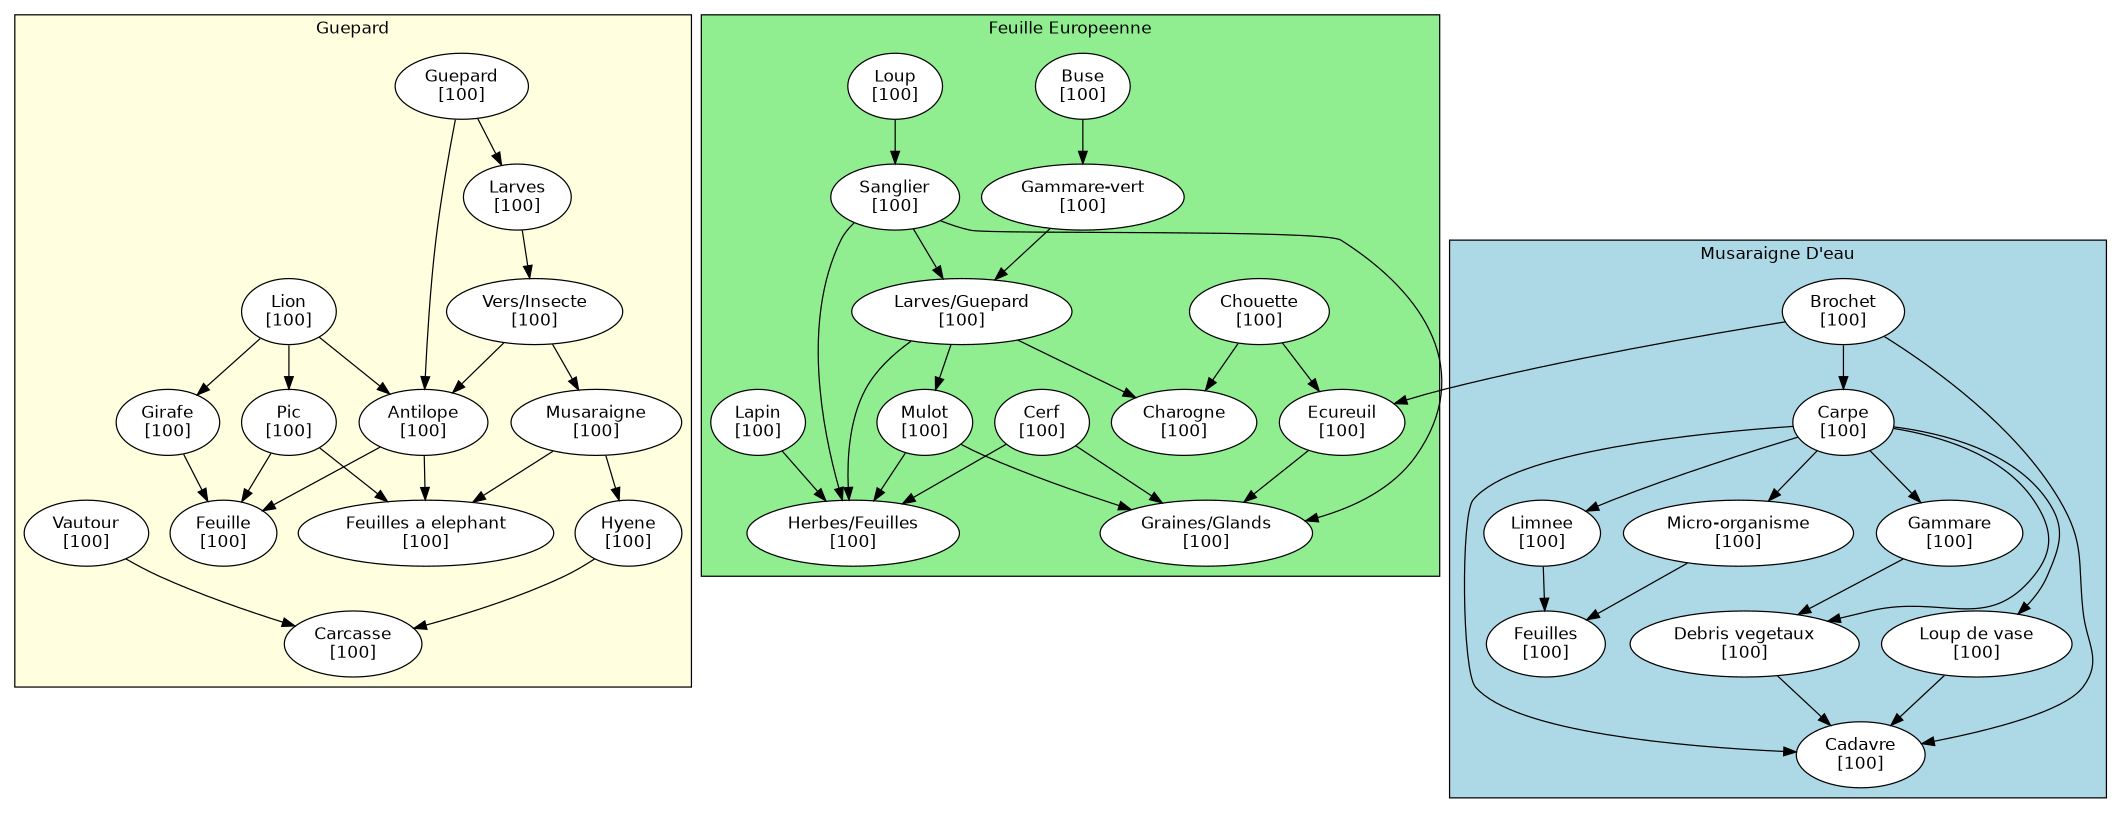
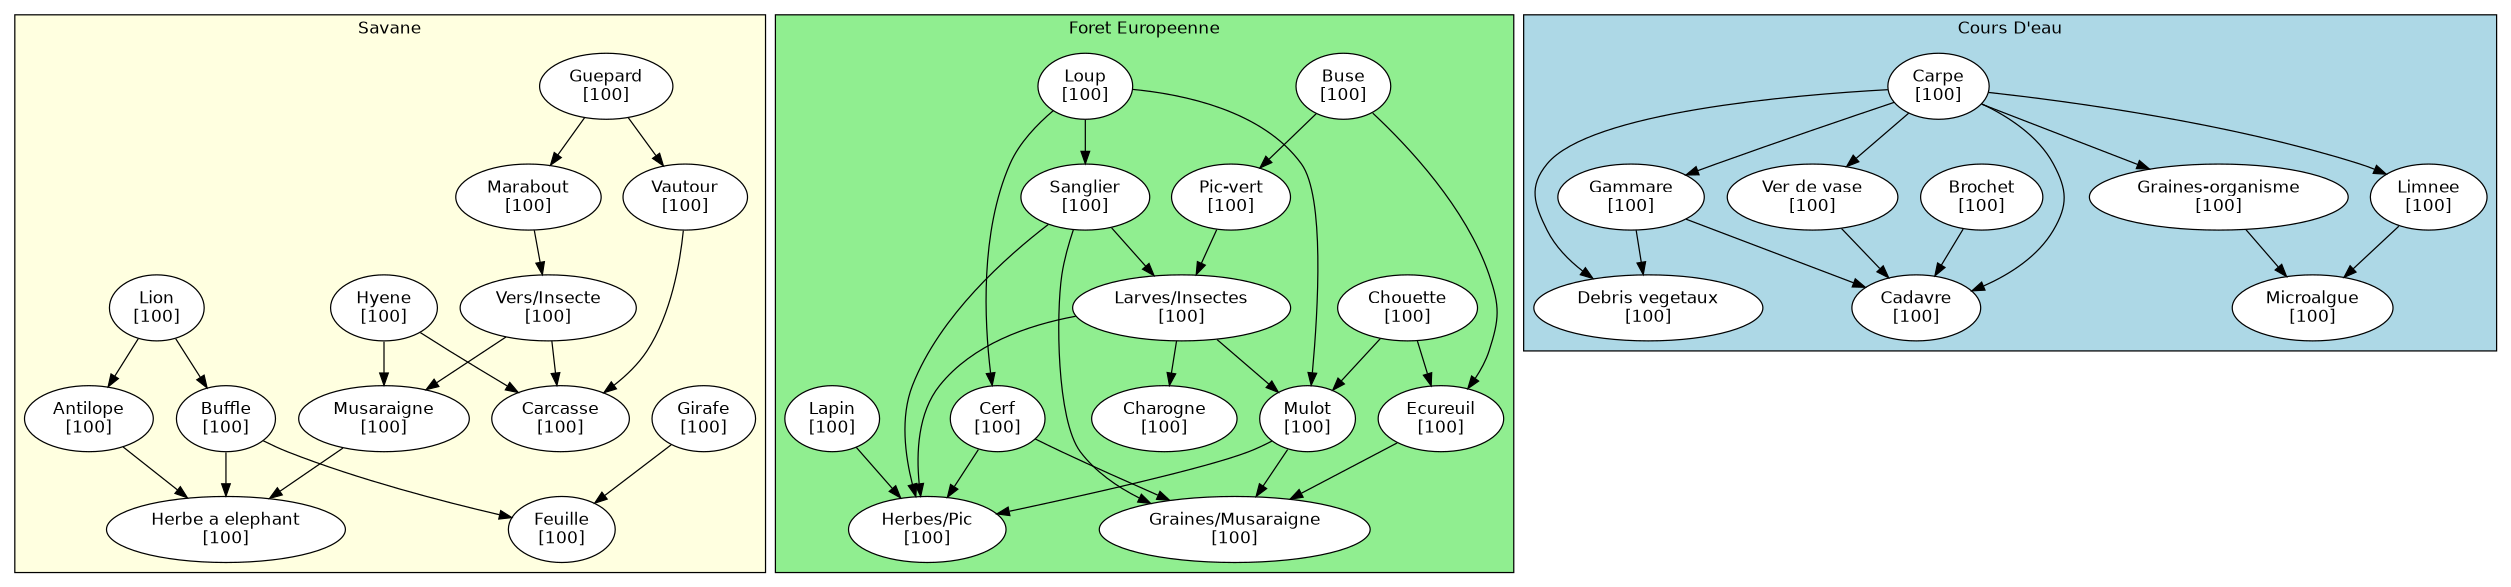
cluster "Guepard": label "Guepard" -> "Savane"
cluster "Feuille Europeenne": label "Feuille Europeenne" -> "Foret Europeenne"
edge "Loup [100]" -> "Mulot [100]": added
node "Larves [100]": label "Larves [100]" -> "Marabout [100]"
node "Gammare-vert [100]": label "Gammare-vert [100]" -> "Pic-vert [100]"
edge "Loup [100]" -> "Cerf [100]": added
edge "Guepard [100]" -> "Antilope [100]": now "Guepard [100]" -> "Vautour [100]"
cluster "Musaraigne D'eau": label "Musaraigne D'eau" -> "Cours D'eau"
node "Larves/Guepard [100]": label "Larves/Guepard [100]" -> "Larves/Insectes [100]"
edge "Brochet [100]" -> "Ecureuil [100]": now "Buse [100]" -> "Ecureuil [100]"
edge "Brochet [100]" -> "Carpe [100]": removed
edge "Chouette [100]" -> "Charogne [100]": now "Chouette [100]" -> "Mulot [100]"
edge "Lion [100]" -> "Girafe [100]": removed
edge "Vers/Insecte [100]" -> "Antilope [100]": now "Vers/Insecte [100]" -> "Carcasse [100]"
node "Pic [100]": label "Pic [100]" -> "Buffle [100]"
edge "Musaraigne [100]" -> "Hyene [100]": reversed
edge "Antilope [100]" -> "Feuille [100]": removed
node "Feuilles a elephant [100]": label "Feuilles a elephant [100]" -> "Herbe a elephant [100]"
node "Herbes/Feuilles [100]": label "Herbes/Feuilles [100]" -> "Herbes/Pic [100]"
node "Graines/Glands [100]": label "Graines/Glands [100]" -> "Graines/Musaraigne [100]"
node "Micro-organisme [100]": label "Micro-organisme [100]" -> "Graines-organisme [100]"
node "Feuilles [100]": label "Feuilles [100]" -> "Microalgue [100]"
node "Loup de vase [100]": label "Loup de vase [100]" -> "Ver de vase [100]"
edge "Debris vegetaux [100]" -> "Cadavre [100]": now "Gammare [100]" -> "Cadavre [100]"
